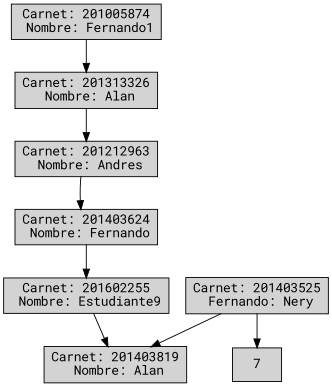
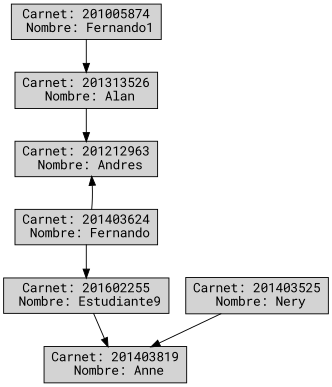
node "Carnet: 201313326 Nombre: Alan": label "Carnet: 201313326 Nombre: Alan" -> "Carnet: 201313526 Nombre: Alan"
edge "Carnet: 201212963 Nombre: Andres" -> "Carnet: 201403624 Nombre: Fernando": reversed
node "Carnet: 201403525 Fernando: Nery": label "Carnet: 201403525 Fernando: Nery" -> "Carnet: 201403525 Nombre: Nery"
node "Carnet: 201403819 Nombre: Alan": label "Carnet: 201403819 Nombre: Alan" -> "Carnet: 201403819 Nombre: Anne"
node "7": removed
